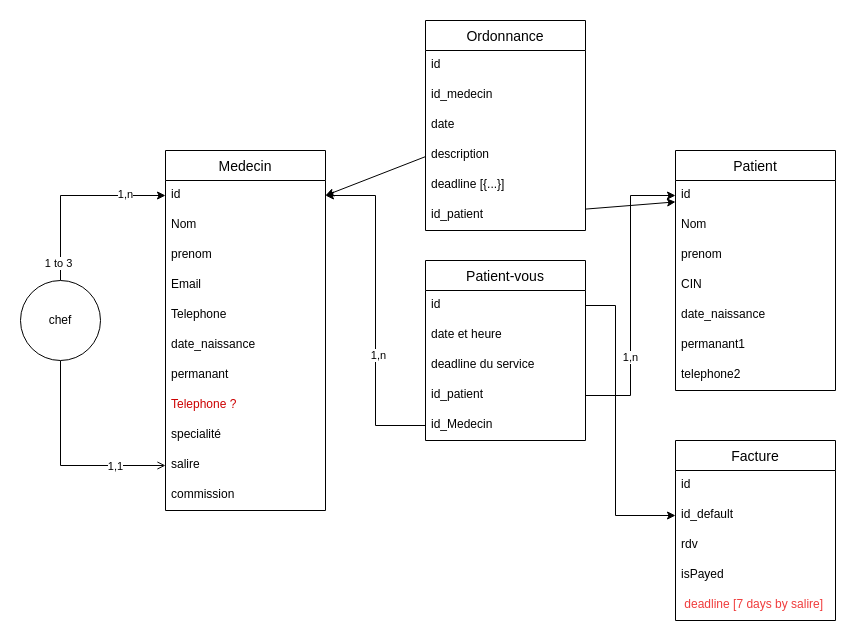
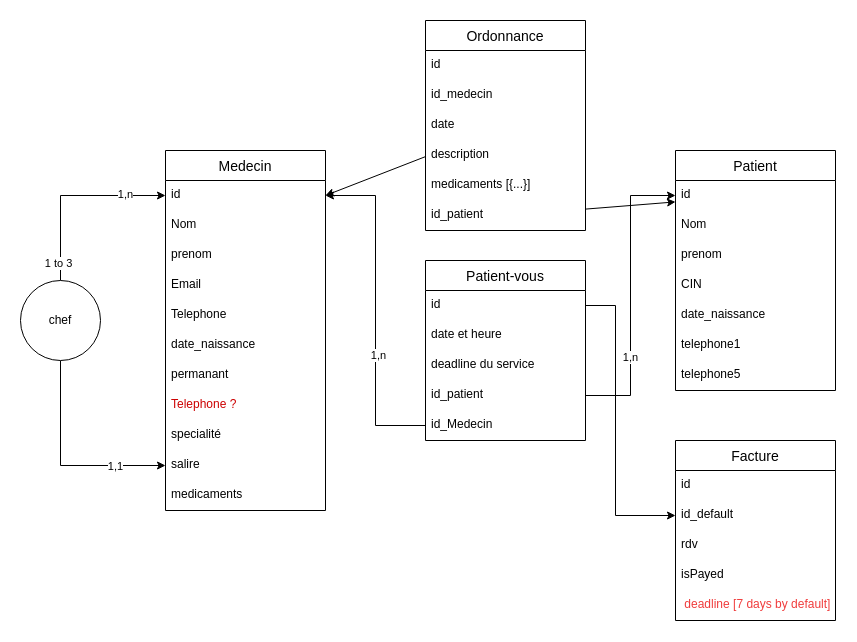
node "deadline [{...}]": label "deadline [{...}]" -> "medicaments [{...}]"
node "permanant1": label "permanant1" -> "telephone1"
node "telephone2": label "telephone2" -> "telephone5"
edge "chef" -> "salire": arrowhead open -> classic
node "commission": label "commission" -> "medicaments"
node "deadline [7 days by salire]": label "deadline [7 days by salire]" -> "deadline [7 days by default]"
